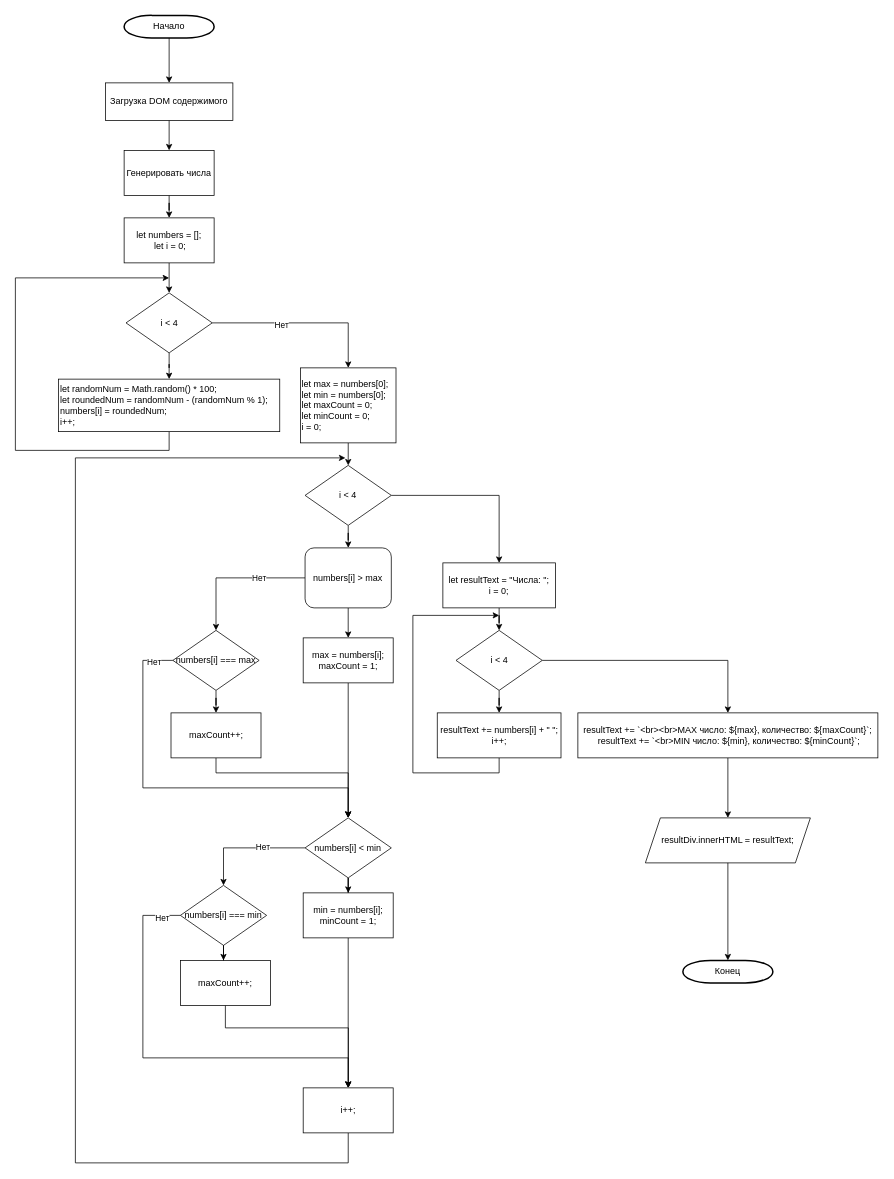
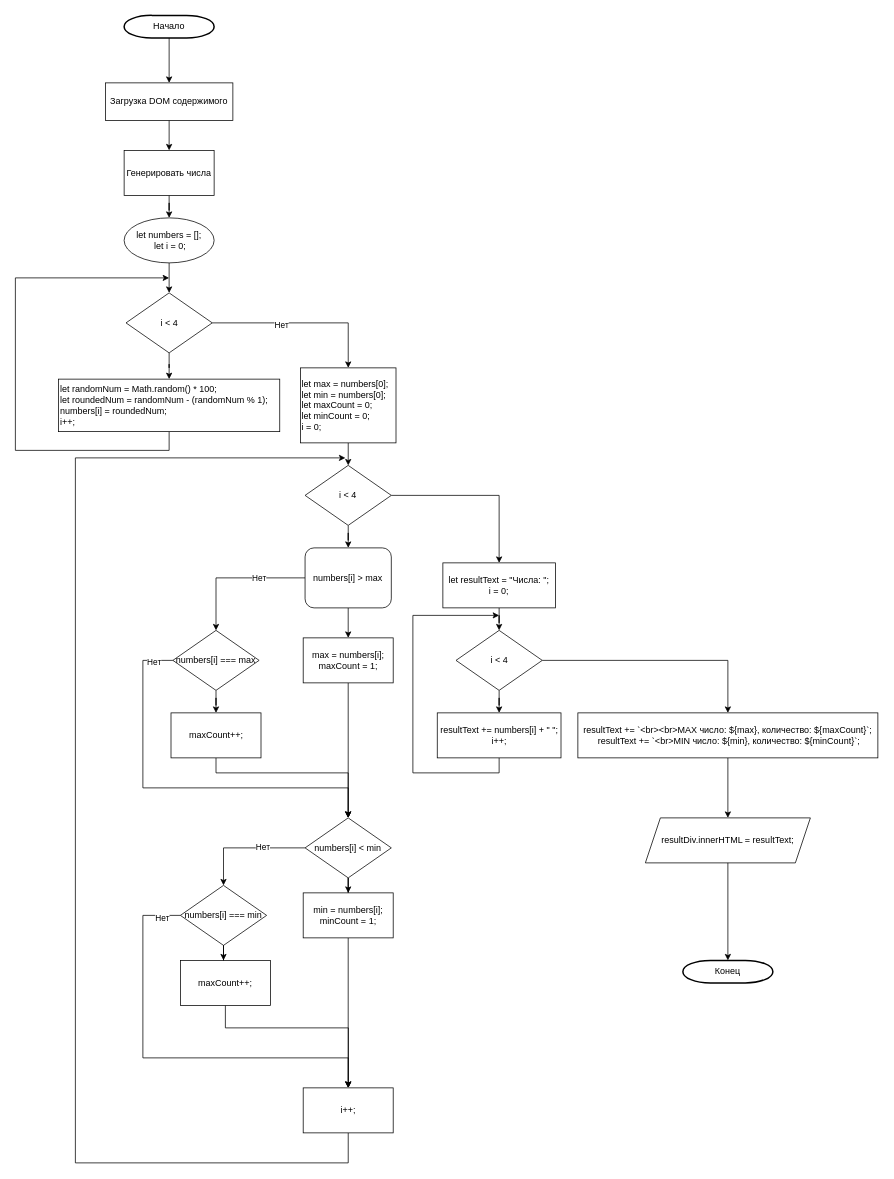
node "let numbers = []; let i = 0;": shape rectangle -> ellipse
